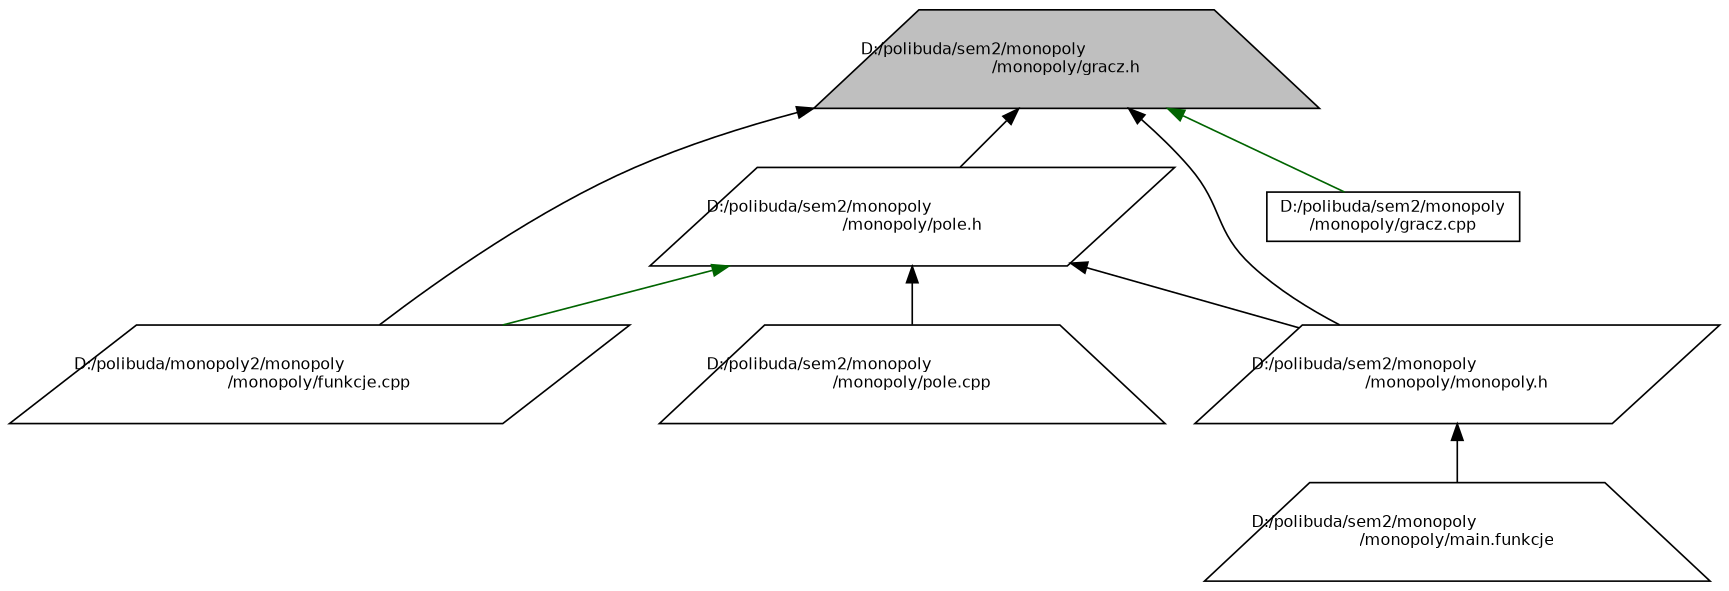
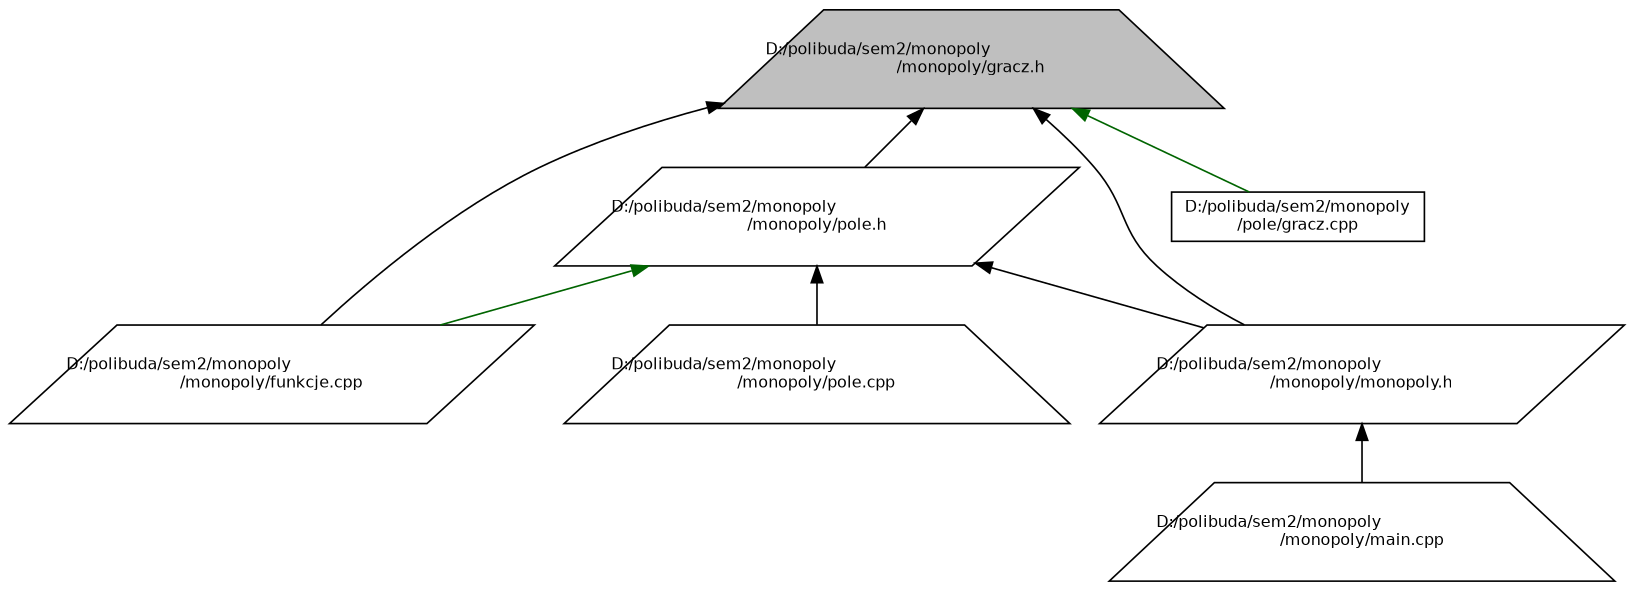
node "D:/polibuda/sem2/monopoly /monopoly/gracz.cpp": label "D:/polibuda/sem2/monopoly /monopoly/gracz.cpp" -> "D:/polibuda/sem2/monopoly /pole/gracz.cpp"
node "D:/polibuda/monopoly2/monopoly /monopoly/funkcje.cpp": label "D:/polibuda/monopoly2/monopoly /monopoly/funkcje.cpp" -> "D:/polibuda/sem2/monopoly /monopoly/funkcje.cpp"
node "D:/polibuda/sem2/monopoly /monopoly/main.funkcje": label "D:/polibuda/sem2/monopoly /monopoly/main.funkcje" -> "D:/polibuda/sem2/monopoly /monopoly/main.cpp"
